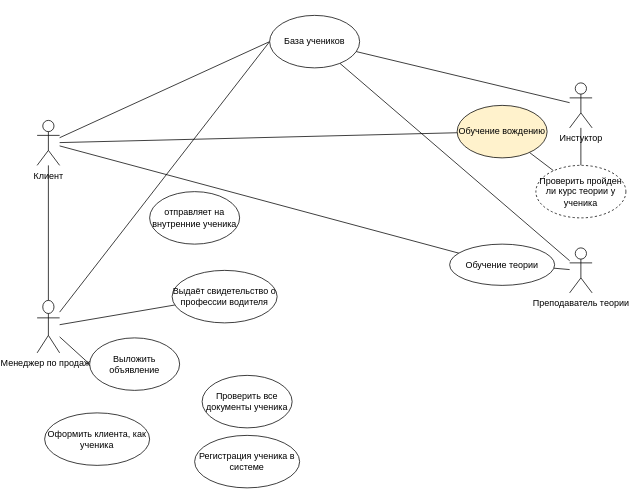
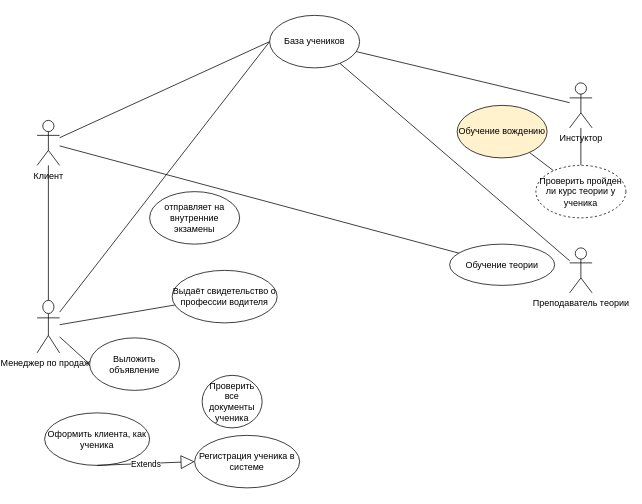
edge "Обучение вождению" -- "Клиент": removed
node "отправляет на внутренние ученика": label "отправляет на внутренние ученика" -> "отправляет на внутренние экзамены"
edge "Обучение теории" -- "Преподаватель теории": removed
node "Проверить все документы ученика": size 90x53 -> 60x53
edge "Оформить клиента, как ученика" -> "Регистрация ученика в системе": added, label "Extends"
